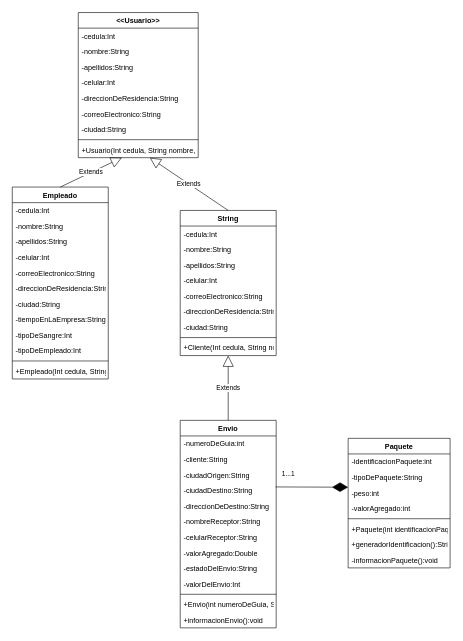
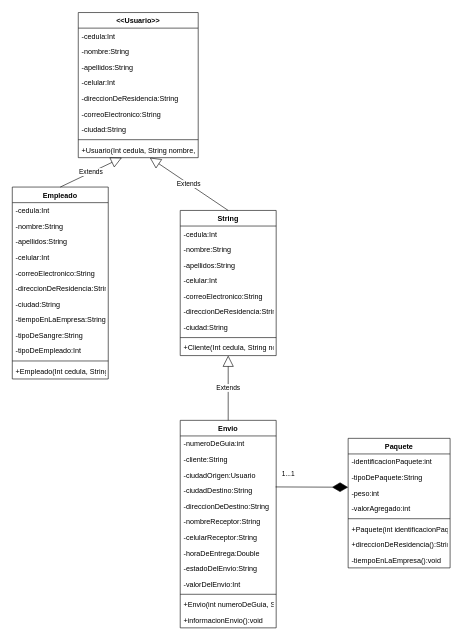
node "-tipoDeSangre:Int": label "-tipoDeSangre:Int" -> "-tipoDeSangre:String"
node "-ciudadOrigen:String": label "-ciudadOrigen:String" -> "-ciudadOrigen:Usuario"
node "+generadorIdentificacion():String": label "+generadorIdentificacion():String" -> "+direccionDeResidencia():String"
node "-valorAgregado:Double": label "-valorAgregado:Double" -> "-horaDeEntrega:Double"
node "-informacionPaquete():void": label "-informacionPaquete():void" -> "-tiempoEnLaEmpresa():void"
